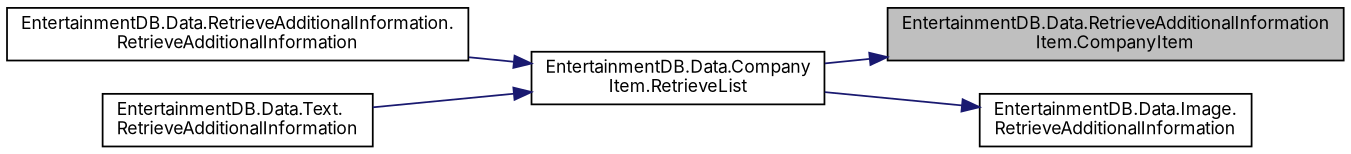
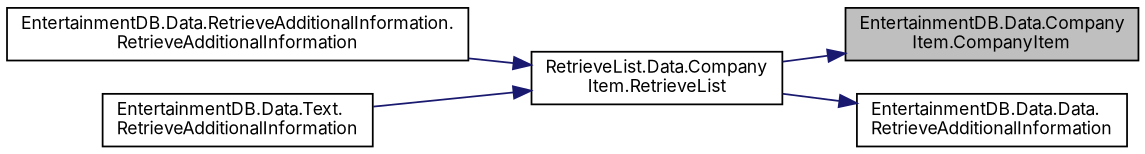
node "EntertainmentDB.Data.RetrieveAdditionalInformation Item.CompanyItem": label "EntertainmentDB.Data.RetrieveAdditionalInformation Item.CompanyItem" -> "EntertainmentDB.Data.Company Item.CompanyItem"
node "EntertainmentDB.Data.Company Item.RetrieveList": label "EntertainmentDB.Data.Company Item.RetrieveList" -> "RetrieveList.Data.Company Item.RetrieveList"
node "EntertainmentDB.Data.Image. RetrieveAdditionalInformation": label "EntertainmentDB.Data.Image. RetrieveAdditionalInformation" -> "EntertainmentDB.Data.Data. RetrieveAdditionalInformation"
